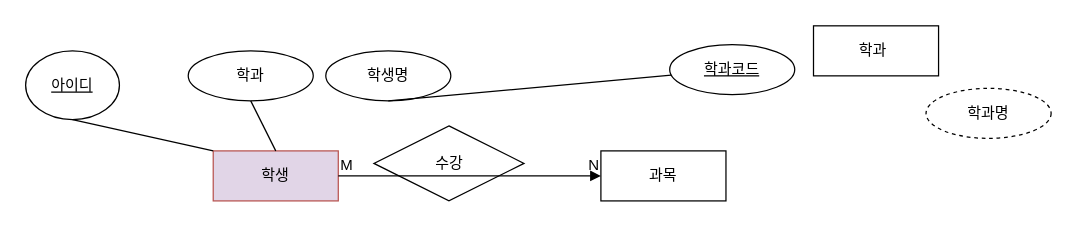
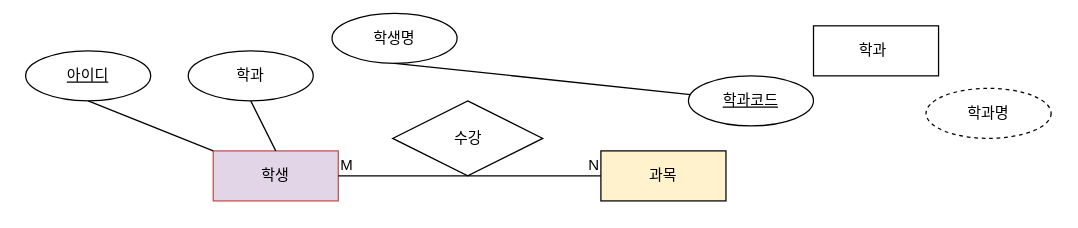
node "학과코드": moved (732, 69) -> (751, 101)
node "학생명": moved (388, 76) -> (394, 38)
node "아이디": size 94x69 -> 125x50
node "수강": moved (449, 163) -> (468, 138)
edge "학생" -> "과목": arrowhead block -> none
node "과목": fillcolor #ffffff -> #fff2cc
